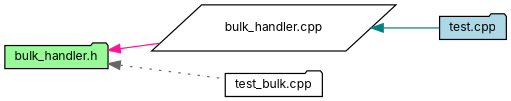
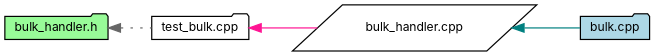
node "test.cpp": label "test.cpp" -> "bulk.cpp"
edge "bulk_handler.cpp" -> "bulk_handler.h": now "bulk_handler.cpp" -> "test_bulk.cpp"
